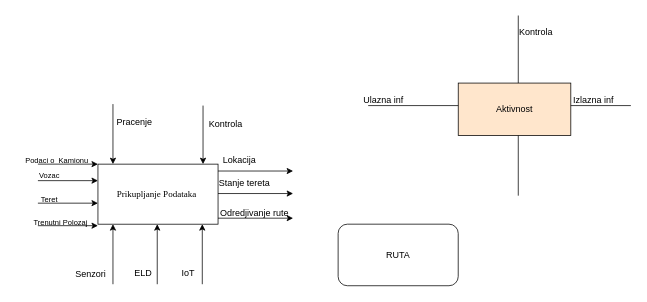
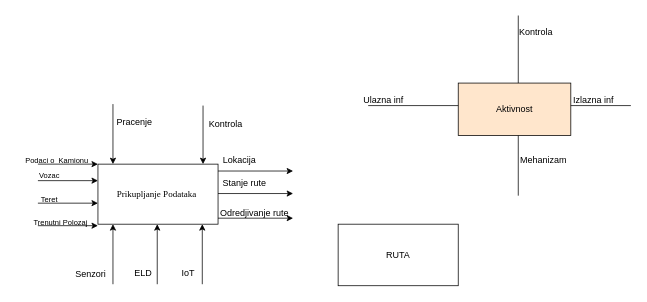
node "Mehanizam": added
node "Stanje tereta": label "Stanje tereta" -> "Stanje rute"
node "RUTA": shape rounded rectangle -> rectangle
